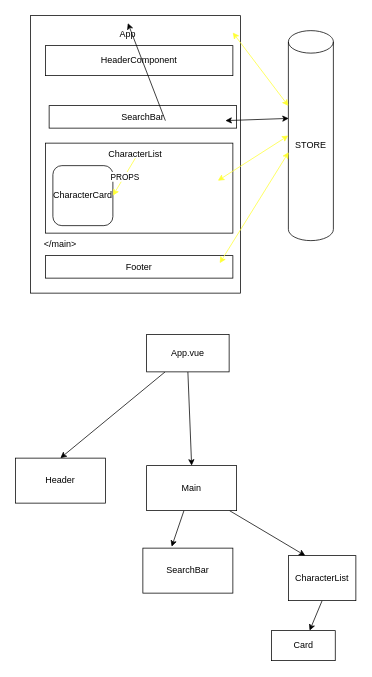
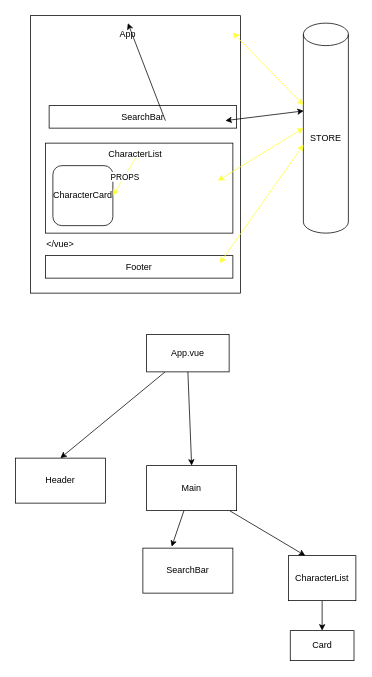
node "HeaderComponent": removed
node "STORE": moved (311, 135) -> (326, 128)
node "</main>": label "</main>" -> "</vue>"
node "Card": moved (303, 645) -> (322, 645)
